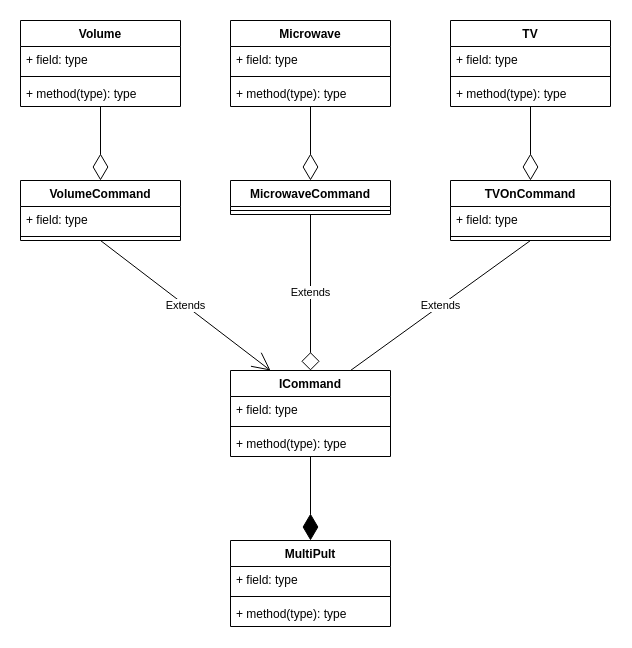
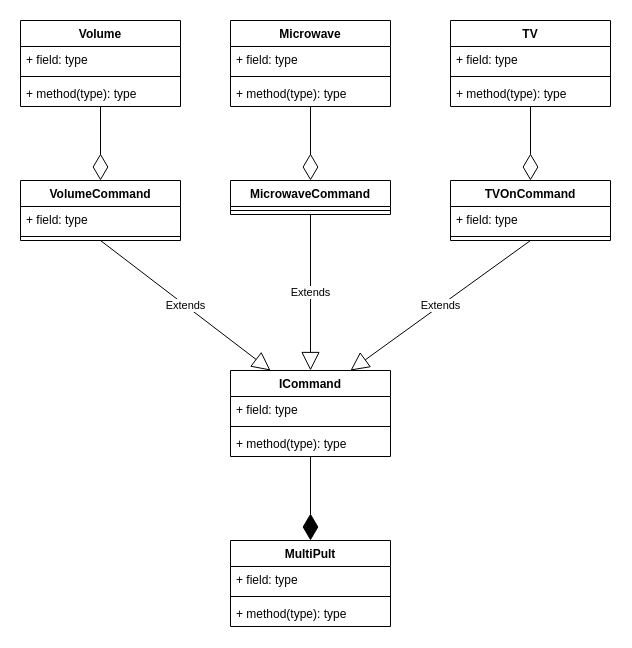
edge "MicrowaveCommand" -> "ICommand": arrowhead diamond -> block
edge "VolumeCommand" -> "ICommand": arrowhead open -> block
edge "TVOnCommand" -- "ICommand": arrowhead none -> block
